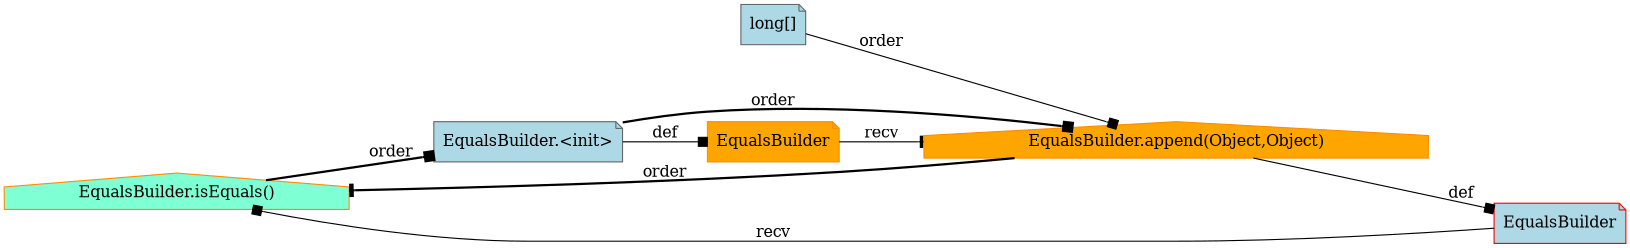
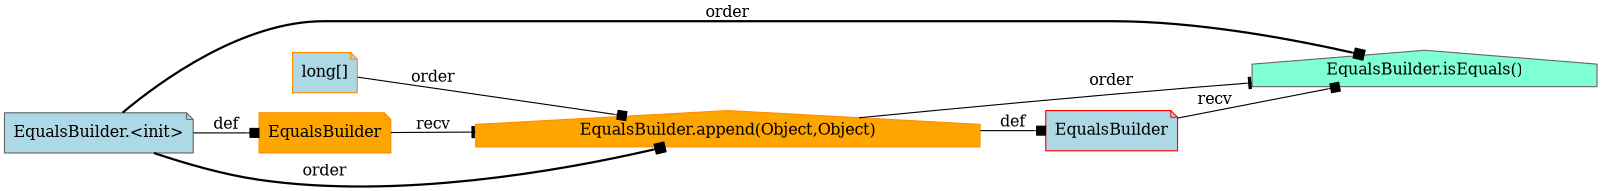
node "long[]": color gray40 -> darkorange
edge "EqualsBuilder.isEquals()" -> "EqualsBuilder.<init>": reversed
edge "EqualsBuilder.append(Object,Object)" -> "EqualsBuilder.isEquals()": style bold -> solid
node "EqualsBuilder.isEquals()": color darkorange -> gray40
